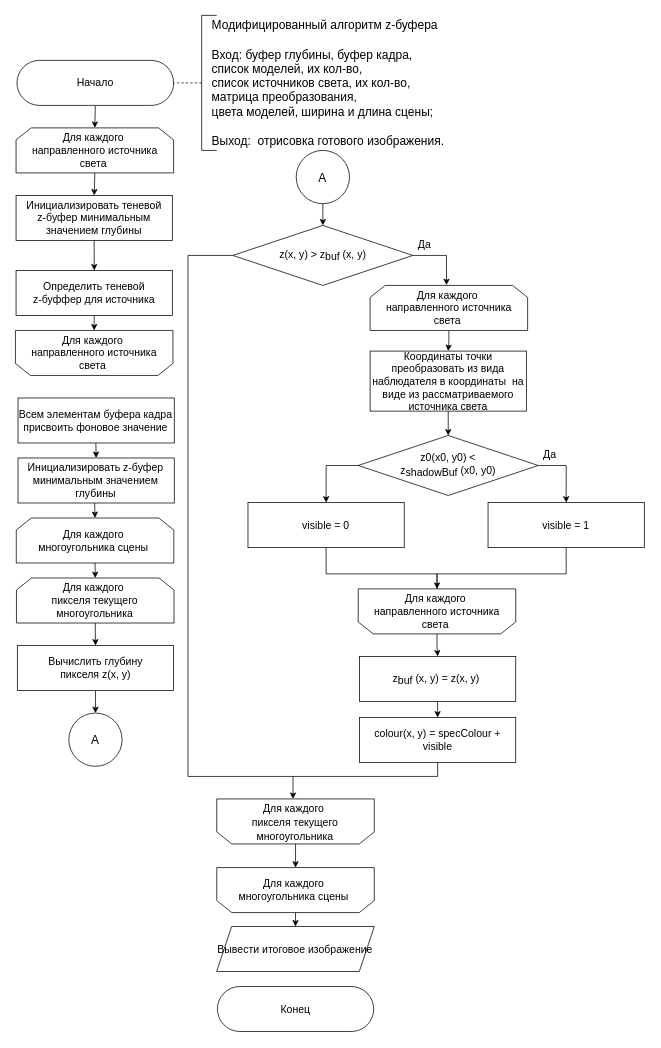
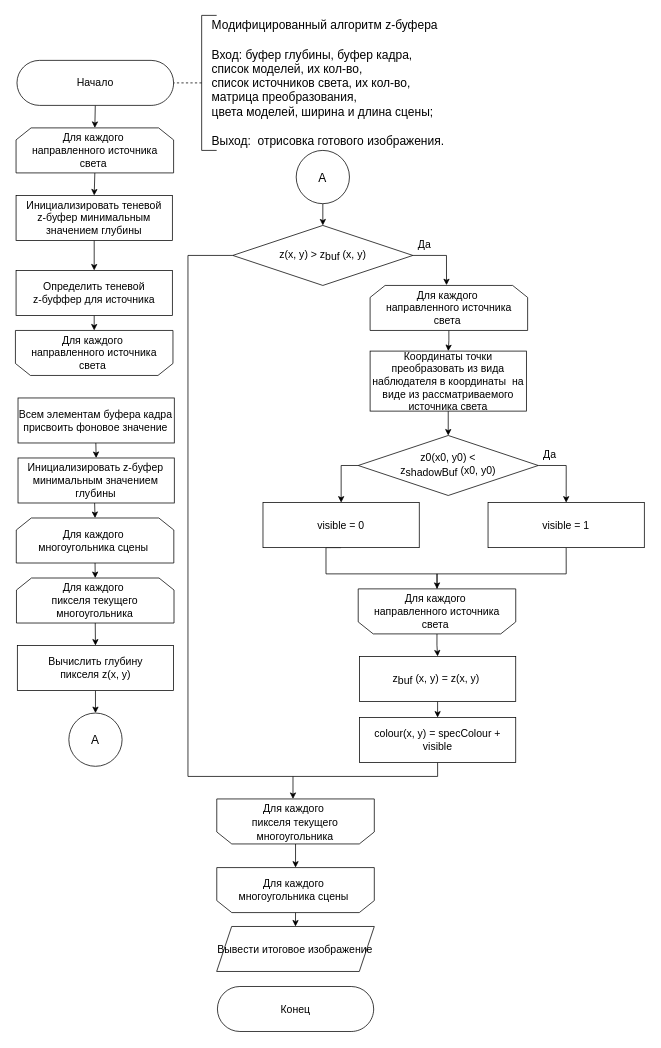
node "visible = 0": moved (326, 525) -> (341, 525)
